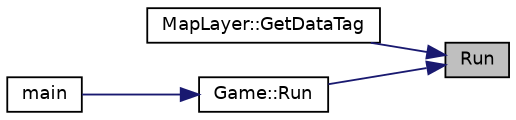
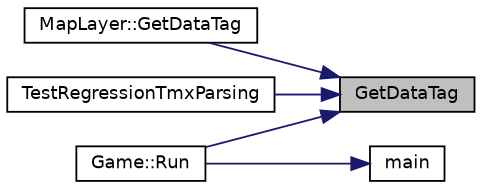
node "Run": label "Run" -> "GetDataTag"
edge "main" -> "Game::Run": reversed
node "TestRegressionTmxParsing": added
